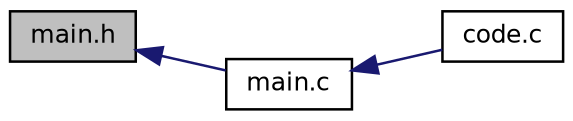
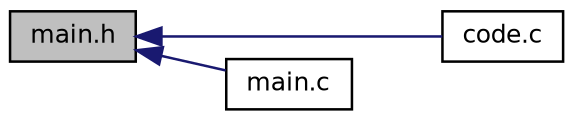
edge "code.c" -> "main.c": now "code.c" -> "main.h"
